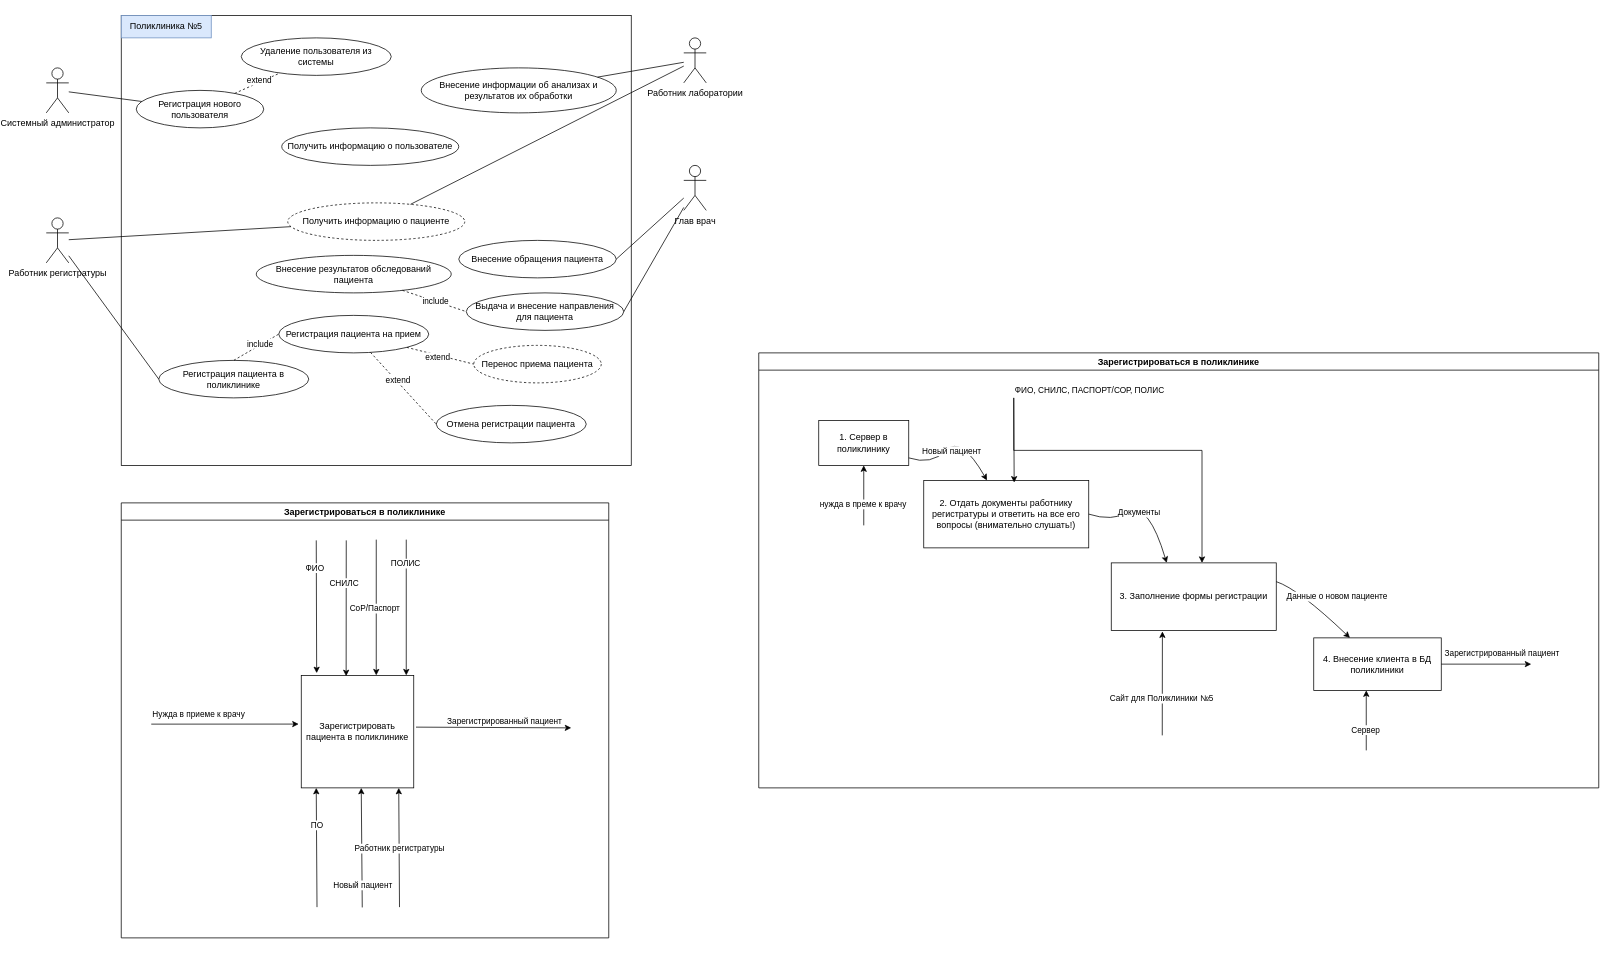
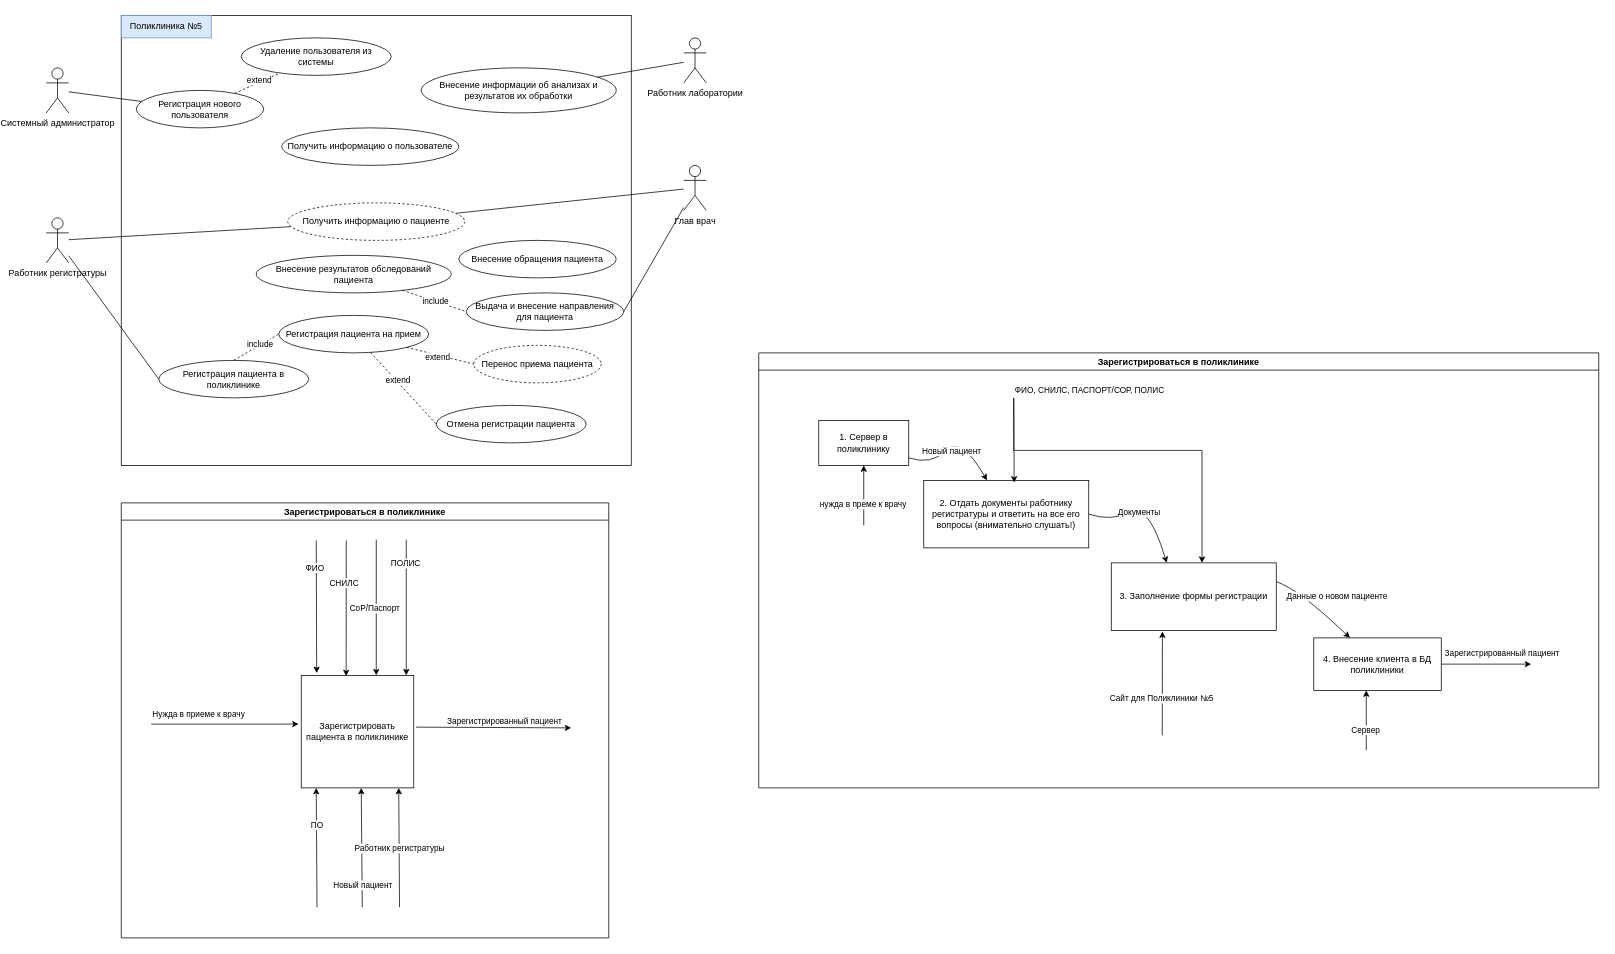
edge "Работник лаборатории" -- "Получить информацию о пациенте": removed
edge "Глав врач" -- "Получить информацию о пациенте": added
edge "Глав врач" -- "Внесение обращения пациента": removed
